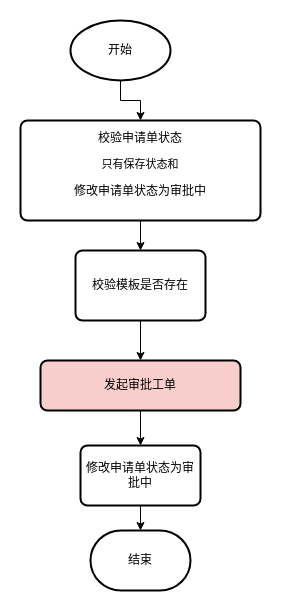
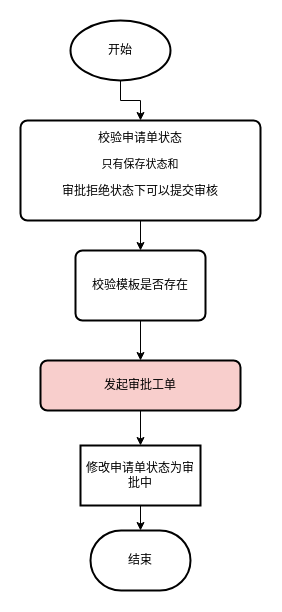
node "校验申请单状态 只有保存状态和修改申请单状态为审批中": label "校验申请单状态 只有保存状态和修改申请单状态为审批中" -> "校验申请单状态 只有保存状态和审批拒绝状态下可以提交审核"
node "修改申请单状态为审批中": shape rounded rectangle -> rectangle
